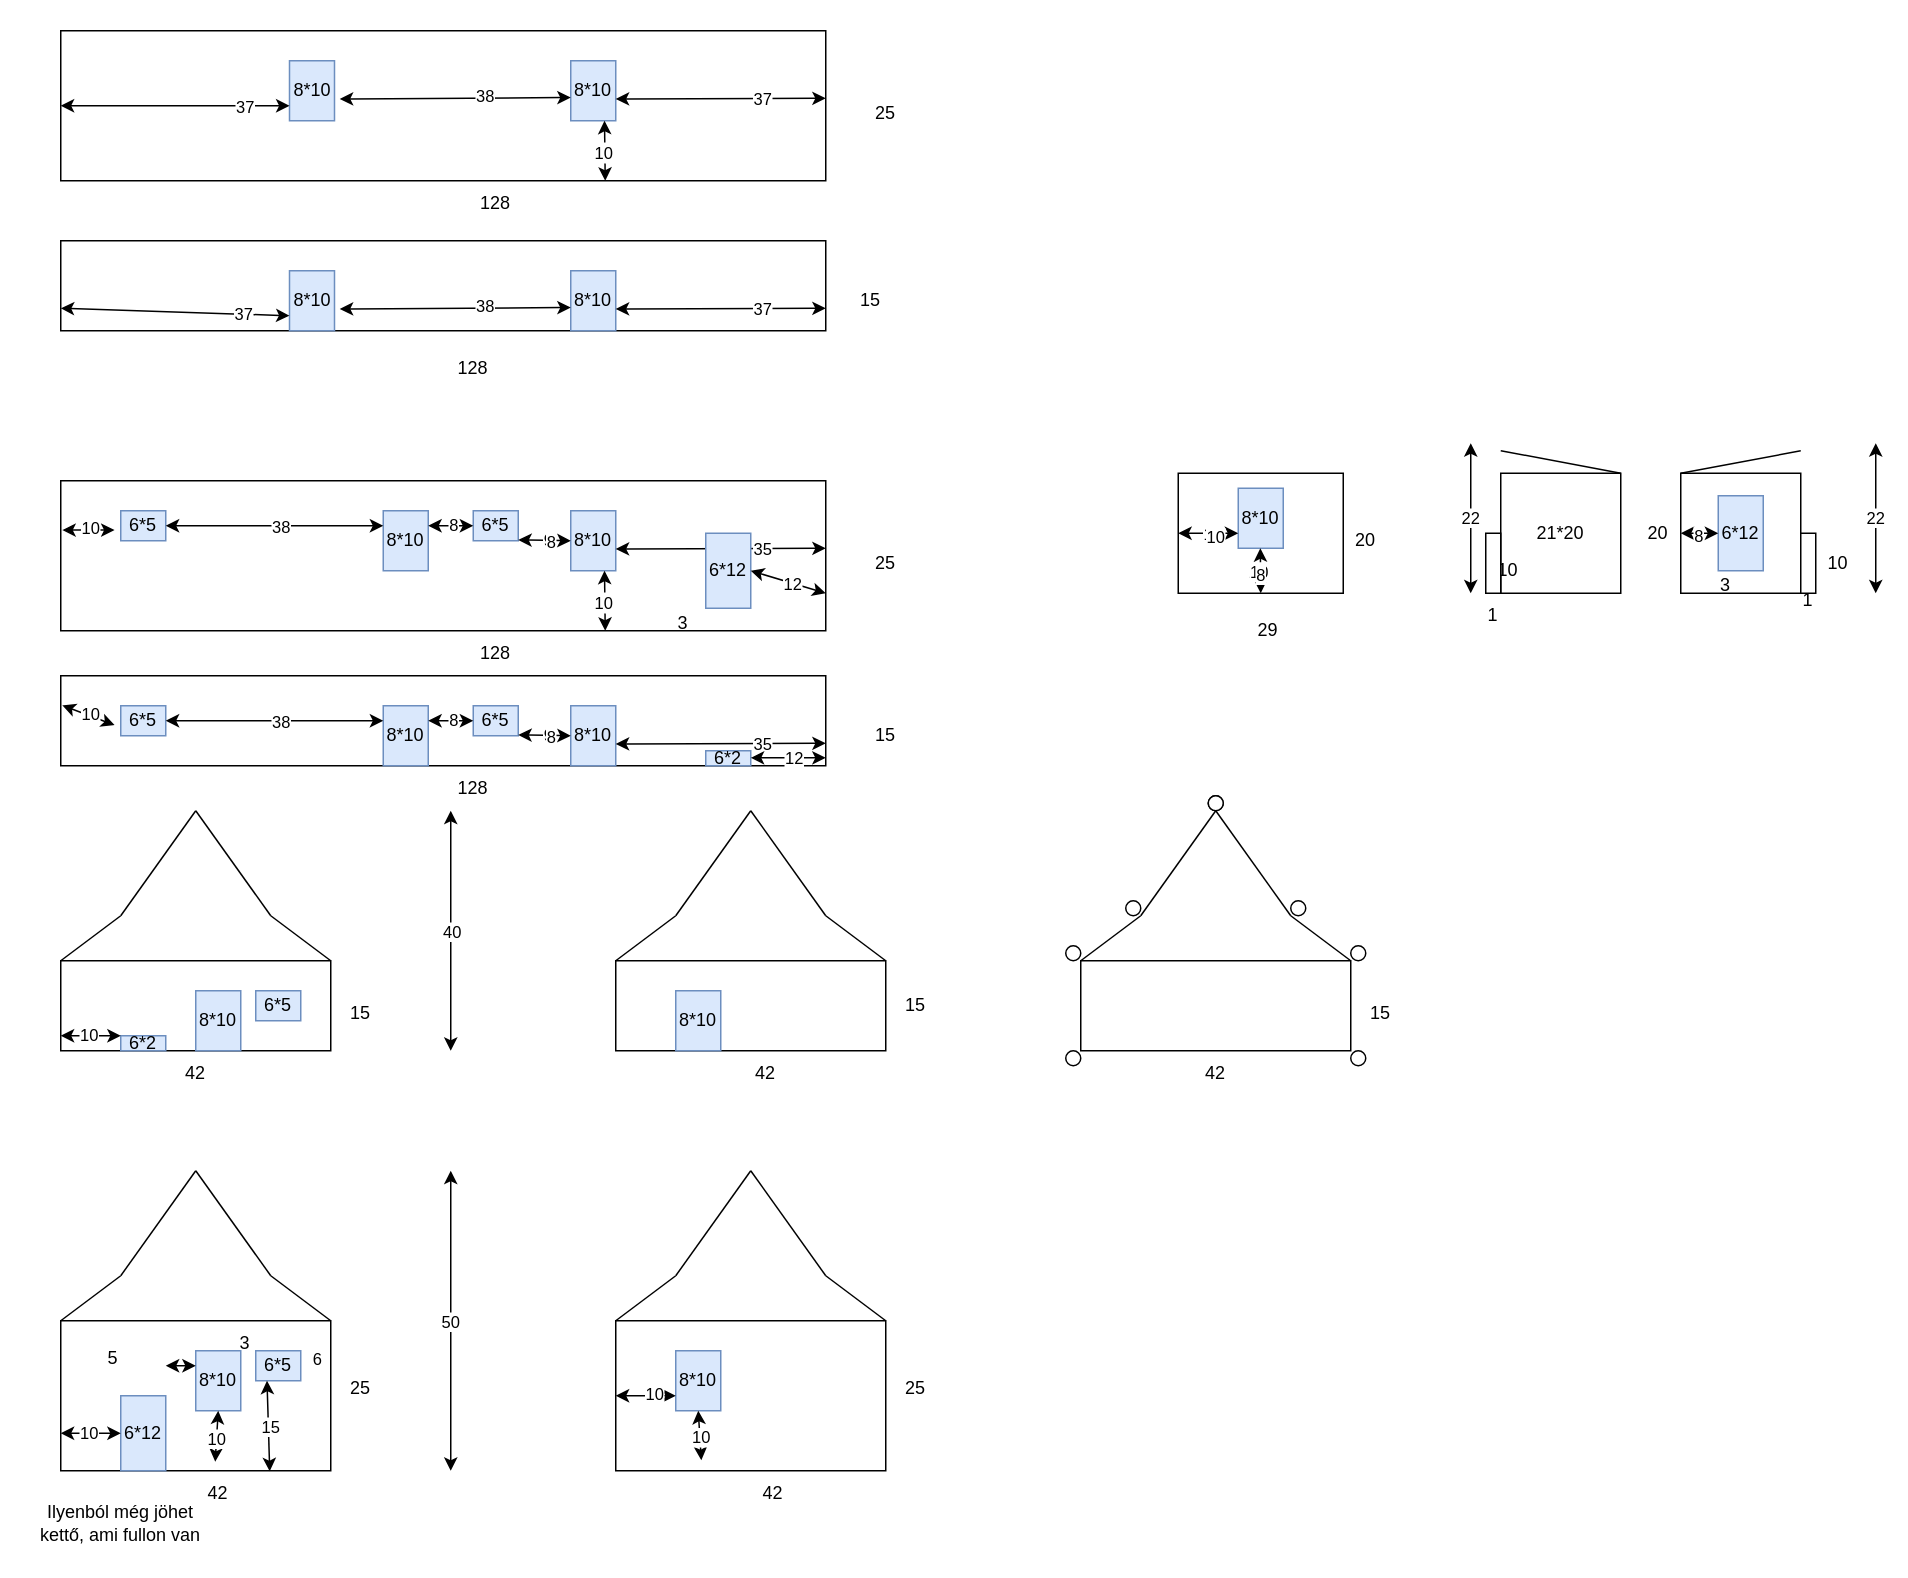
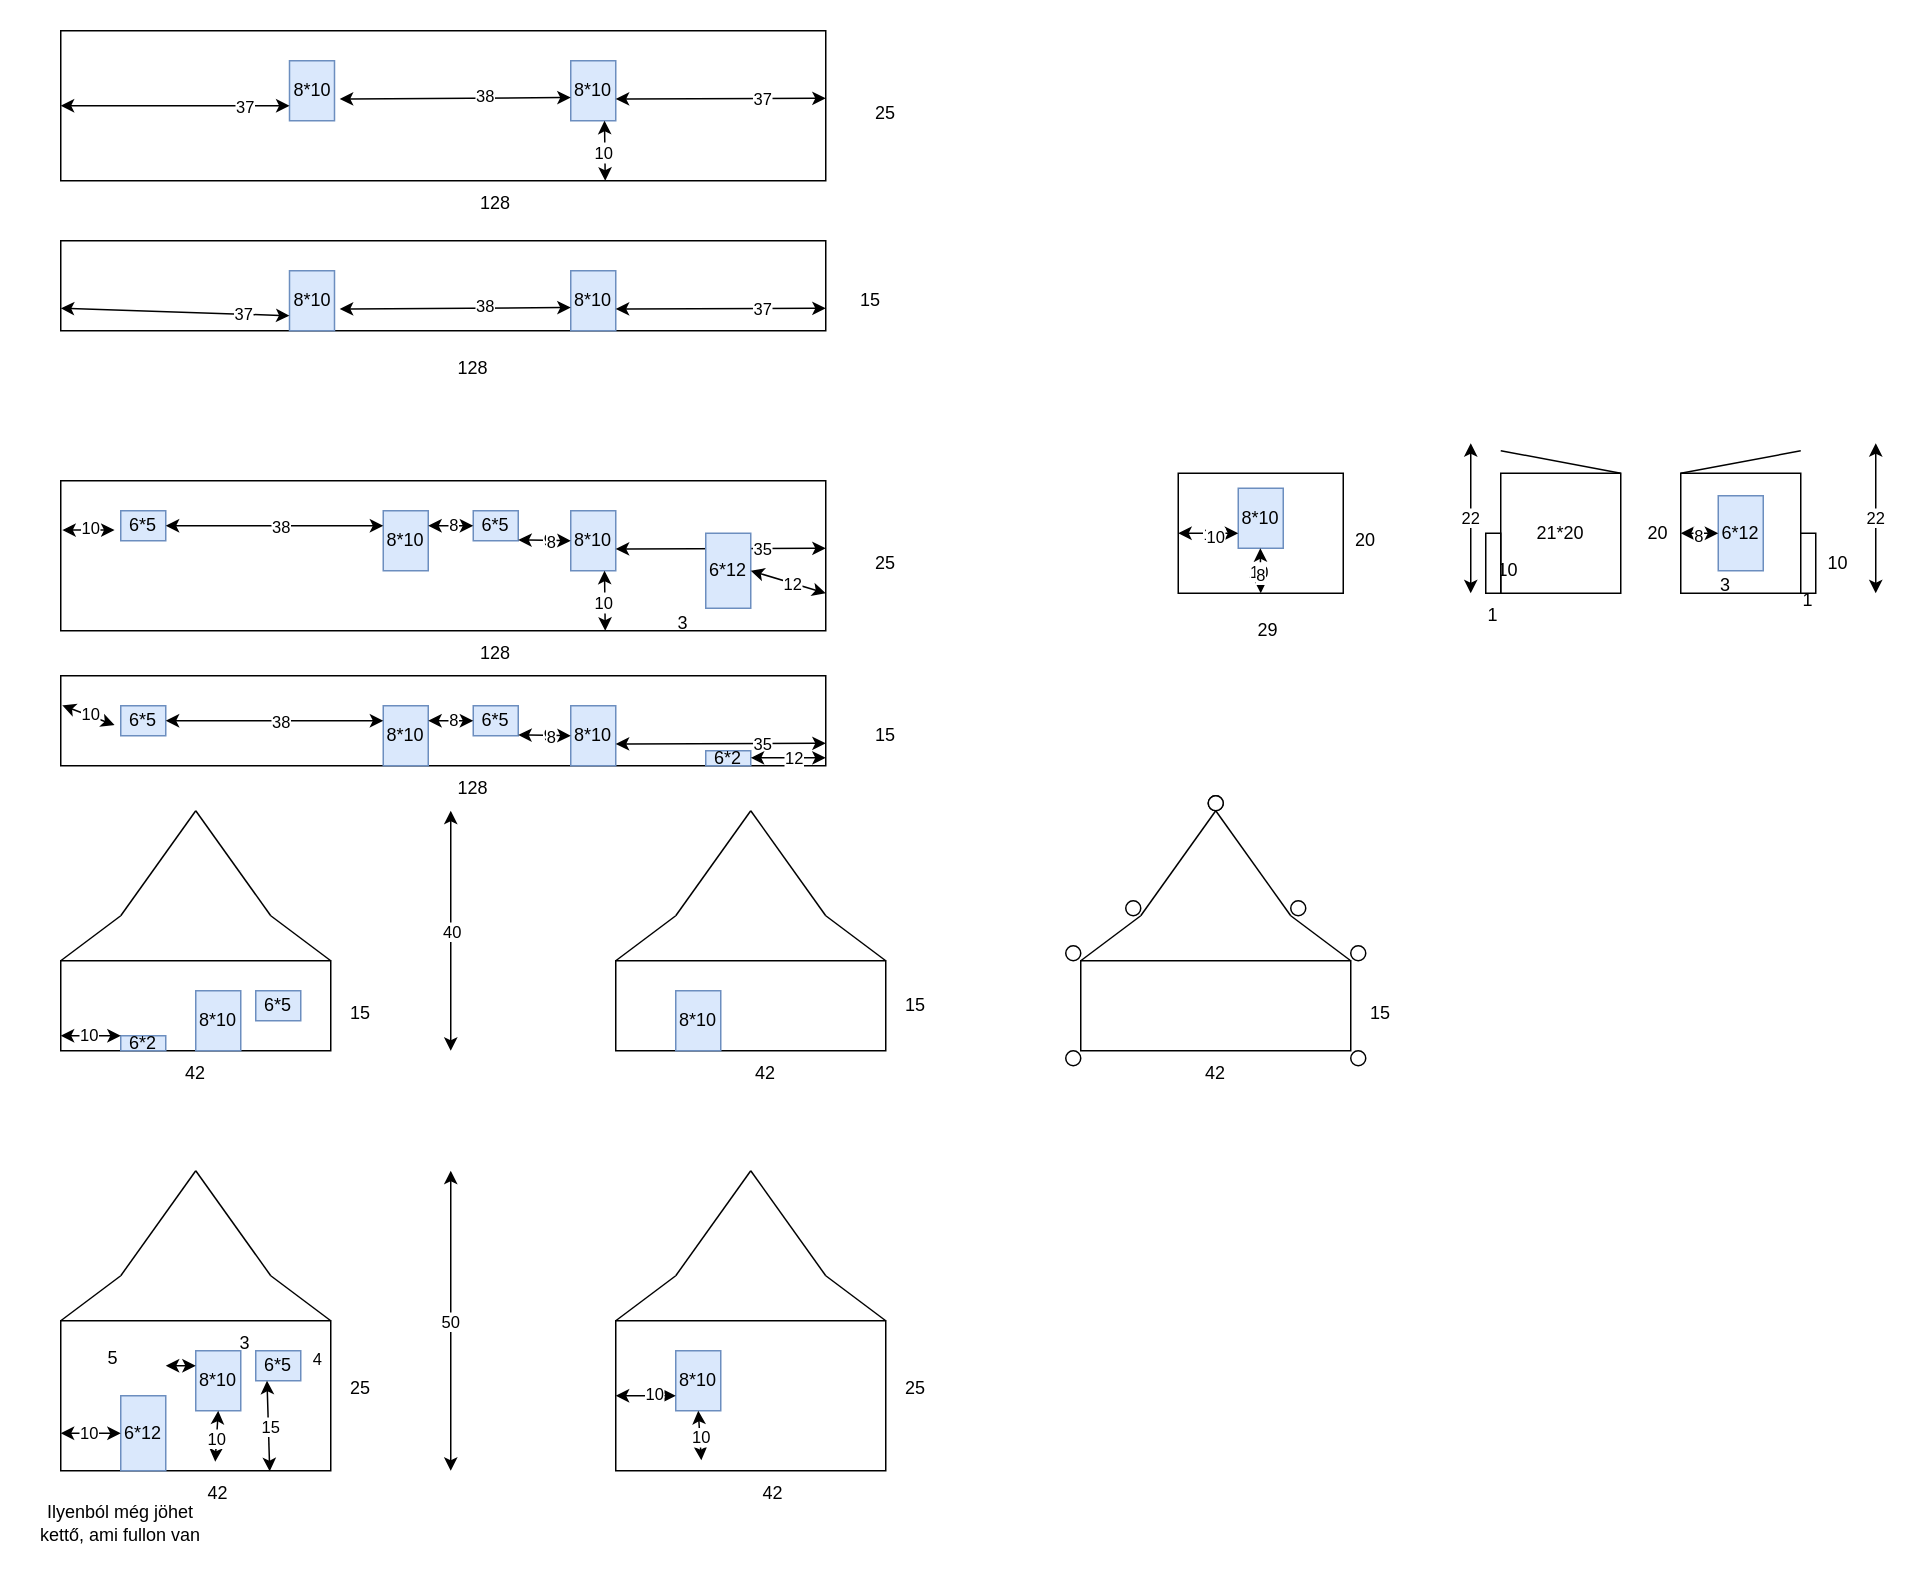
node "6": label "6" -> "4"
